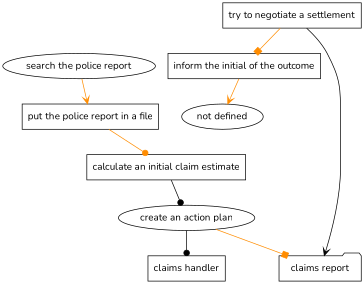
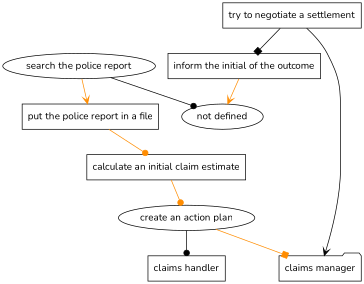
edge "try to negotiate a settlement" -> "inform the initial of the outcome": color darkorange -> black
edge "search the police report" -> "not defined": added
edge "calculate an initial claim estimate" -> "create an action plan": color black -> darkorange
node "claims report": label "claims report" -> "claims manager"
